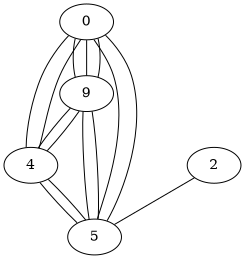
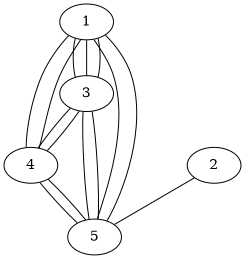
node "0": label "0" -> "1"
node "9": label "9" -> "3"
